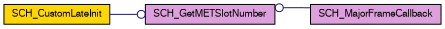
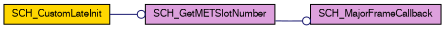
edge "SCH_MajorFrameCallback" -> "SCH_GetMETSlotNumber": reversed
